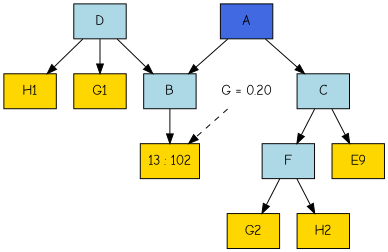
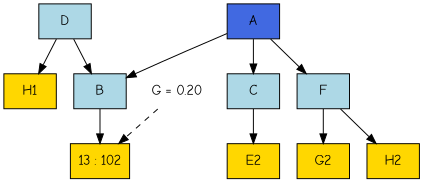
node "G1": removed
edge "C" -> "F": now "A" -> "F"
node "E9": label "E9" -> "E2"
